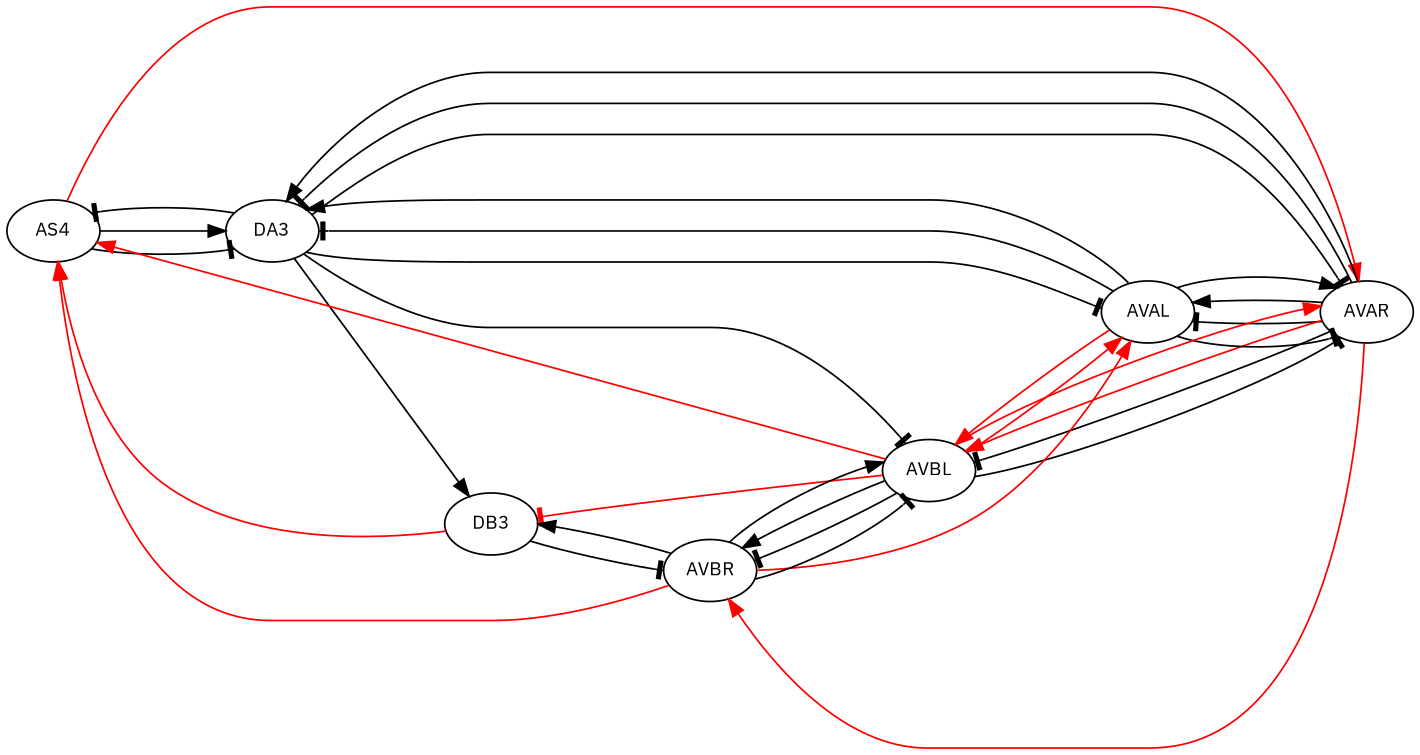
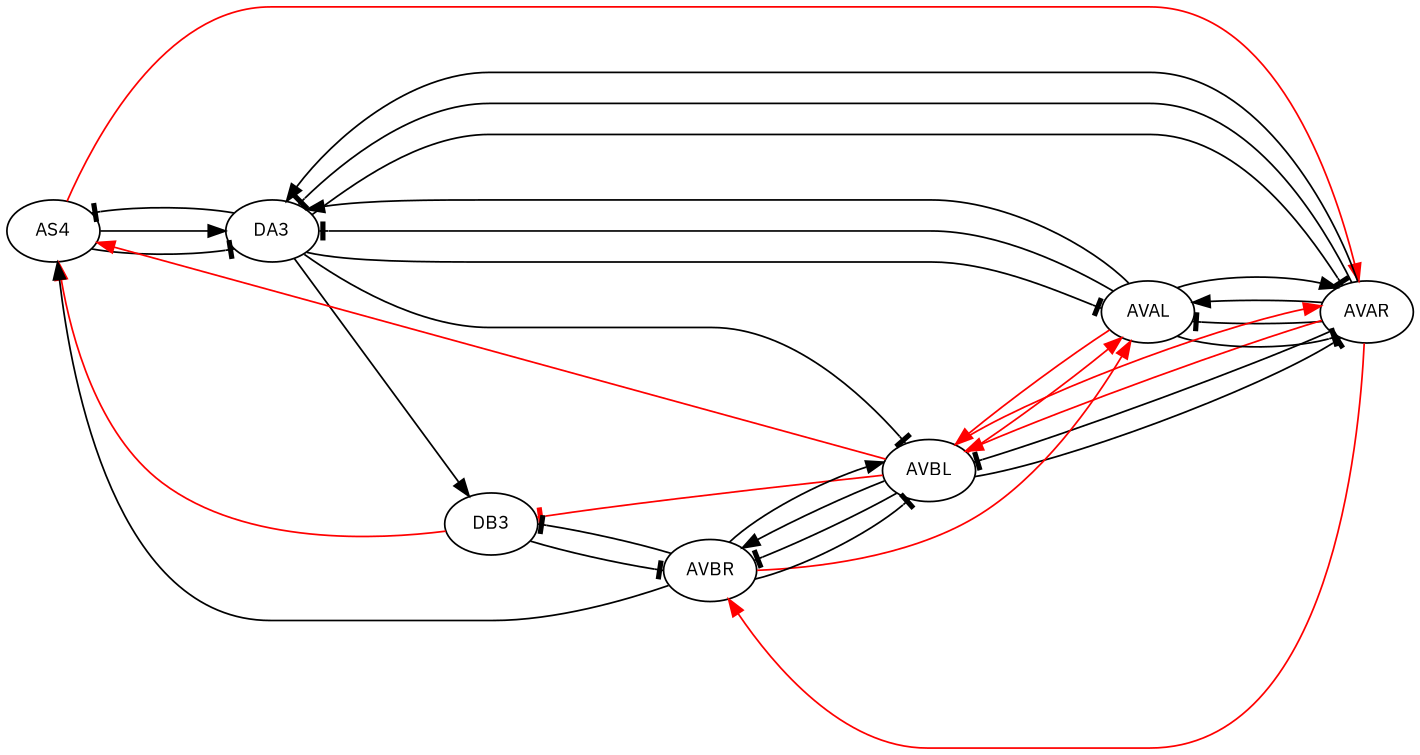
edge "AVBR" -> "DB3": arrowhead normal -> tee
edge "AVBR" -> "AS4": color red -> black
